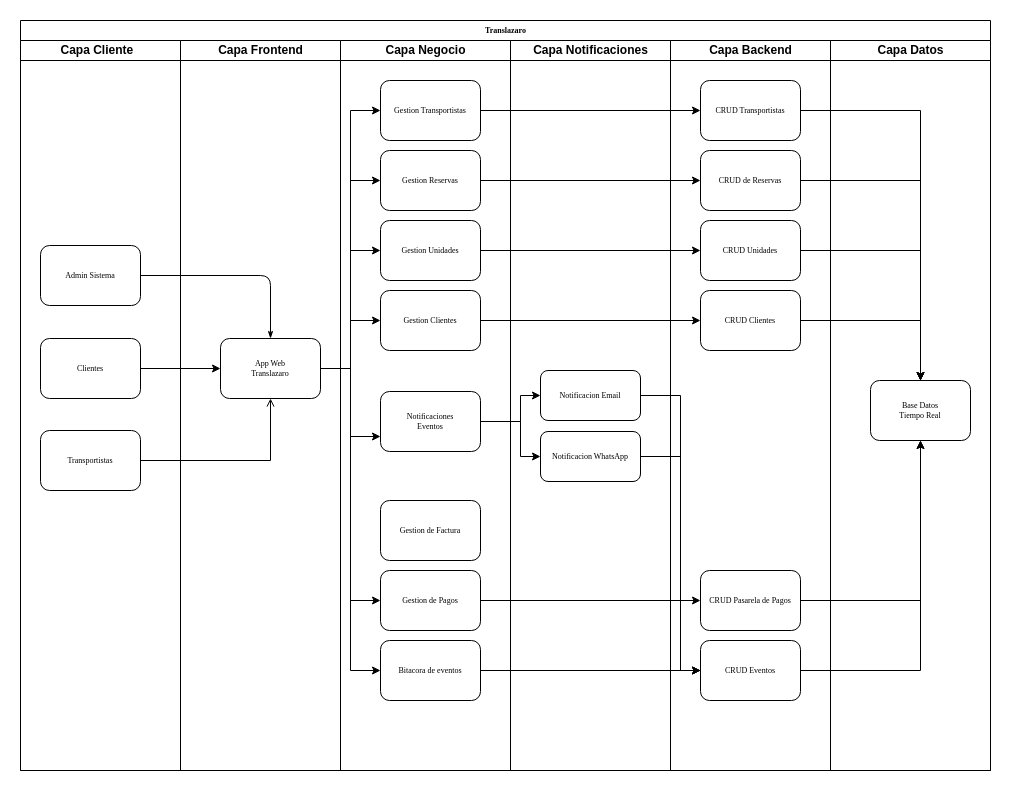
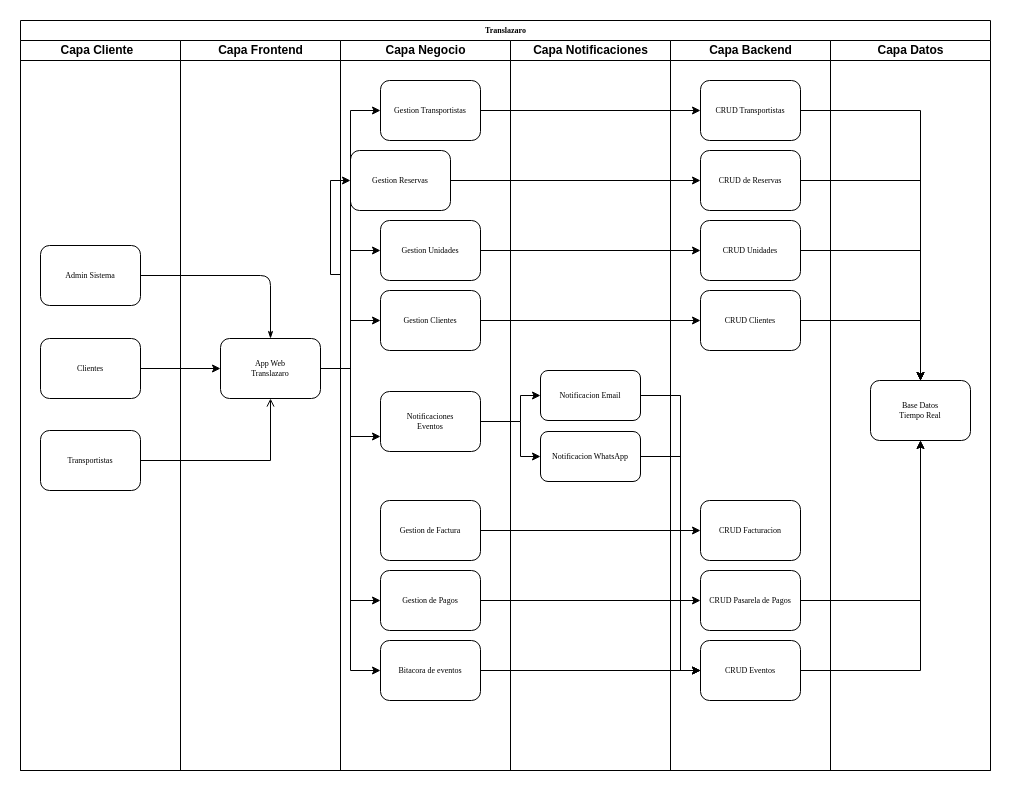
node "Gestion Reservas": moved (431, 181) -> (401, 181)
edge "Gestion de Factura" -> "CRUD Facturacion": added
node "CRUD Facturacion": added
